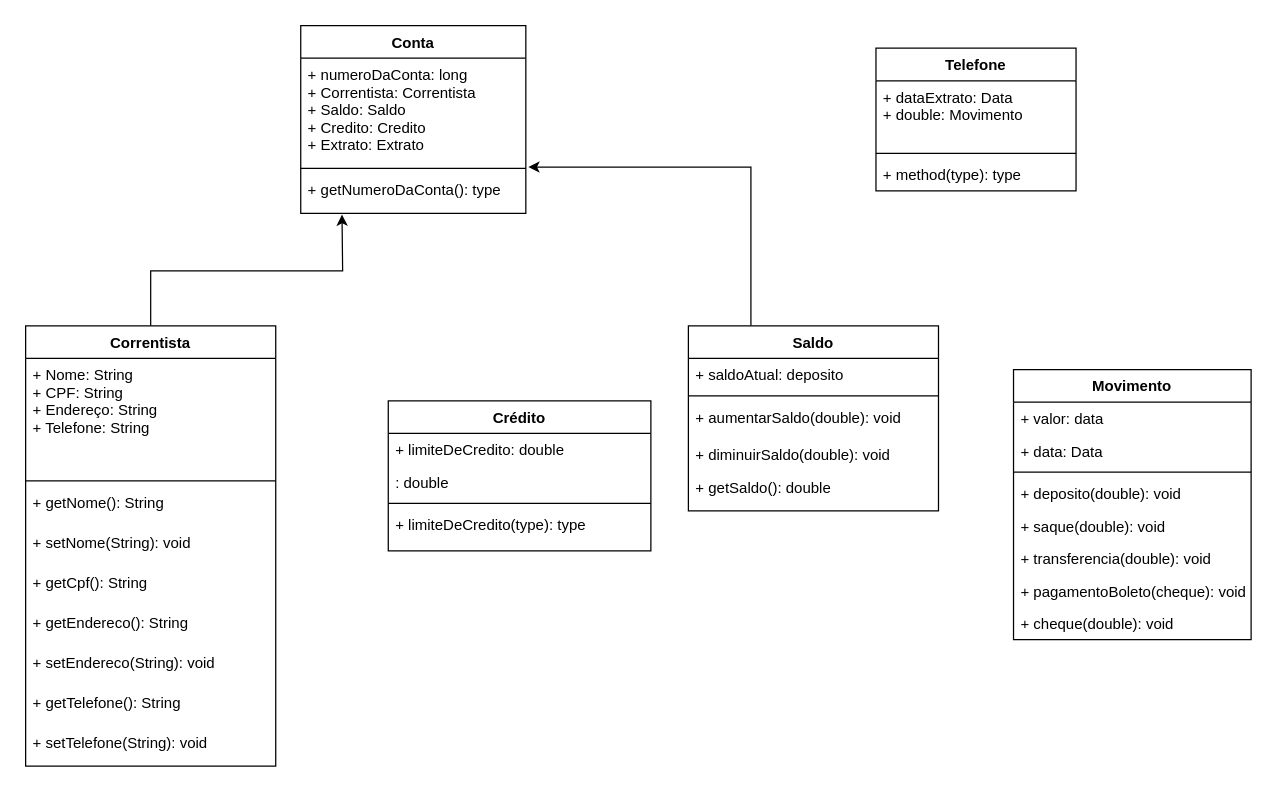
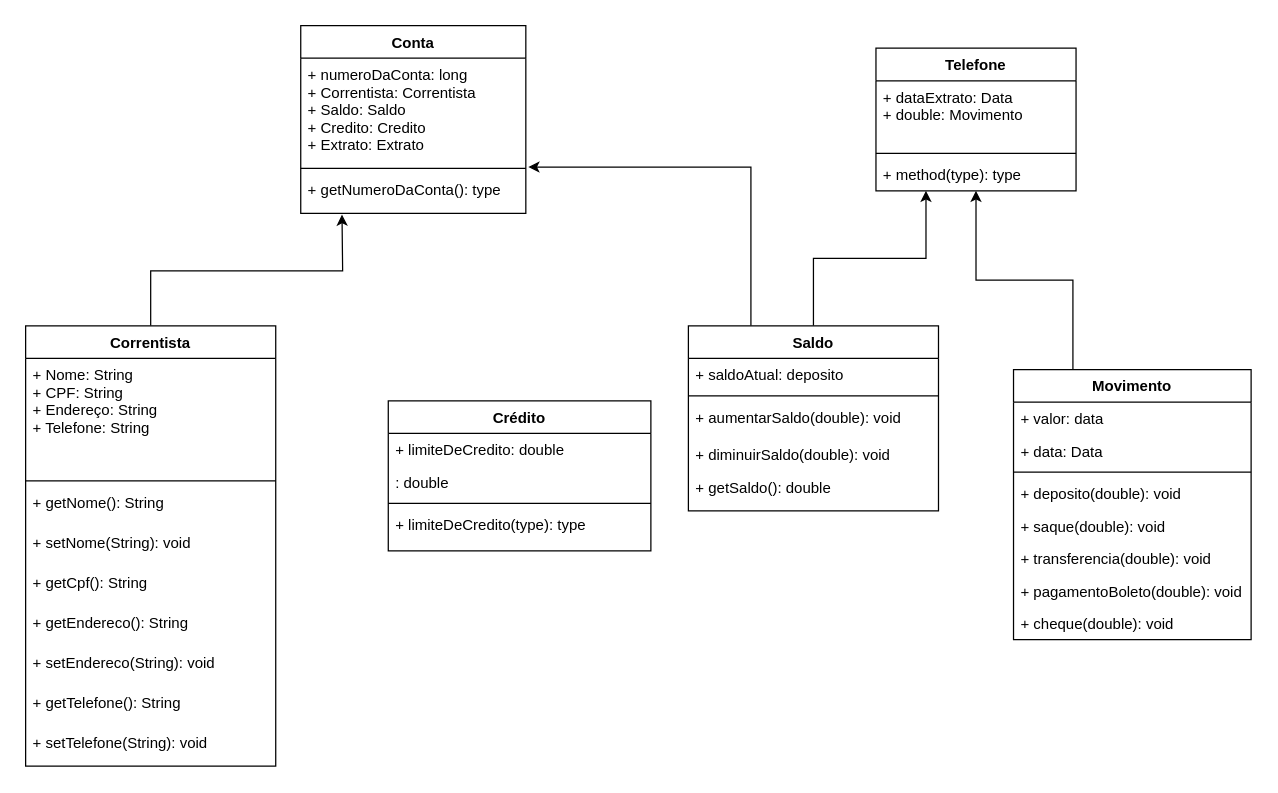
edge "Saldo" -> "Telefone": added
edge "Movimento" -> "Telefone": added
node "+ pagamentoBoleto(cheque): void": label "+ pagamentoBoleto(cheque): void" -> "+ pagamentoBoleto(double): void"
